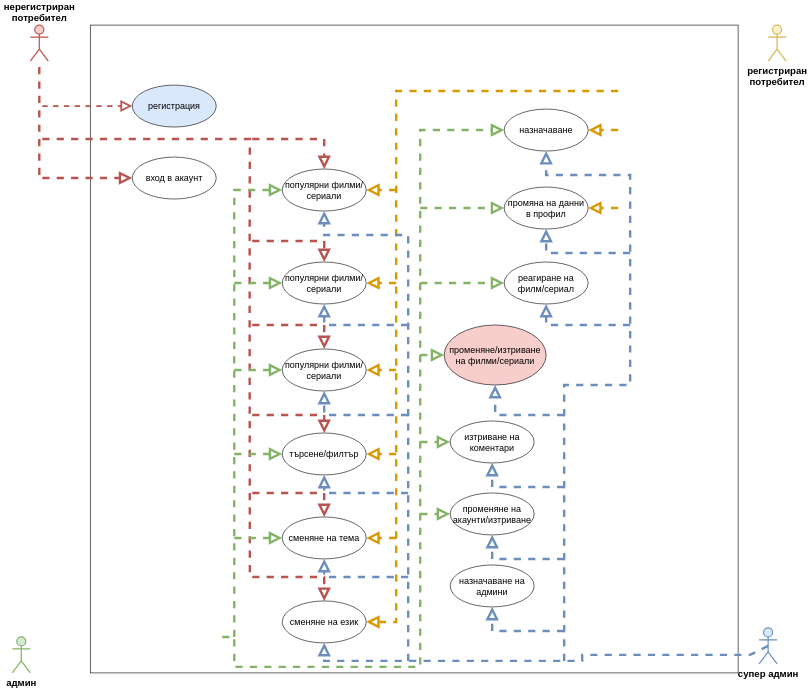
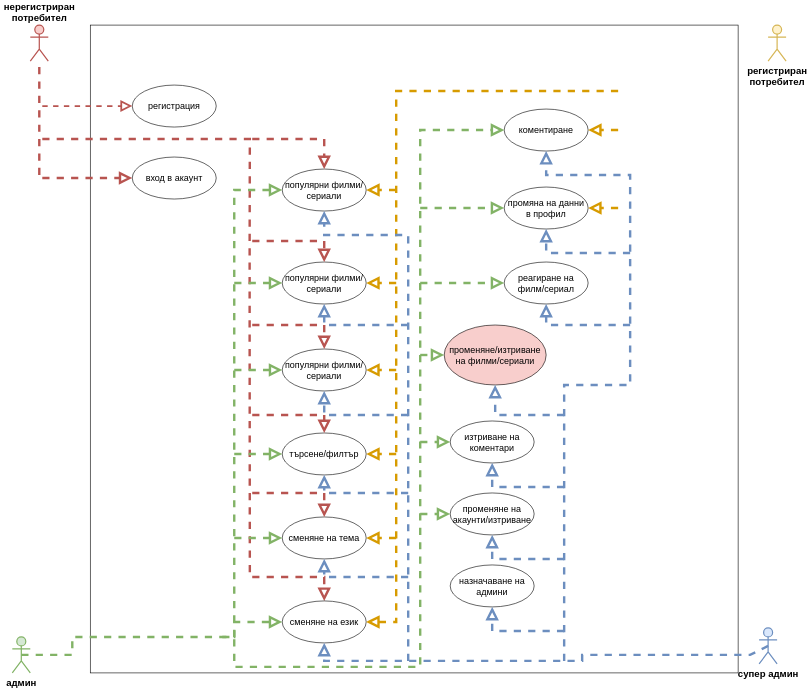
node "регистрация": fillcolor #dae8fc -> #ffffff
node "назначаване": label "назначаване" -> "коментиране"
edge "админ" -> "сменяне на език": added
